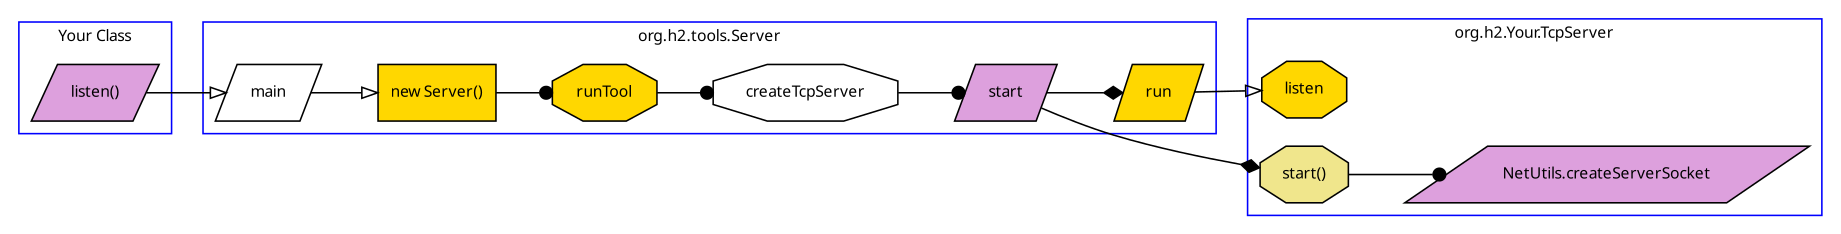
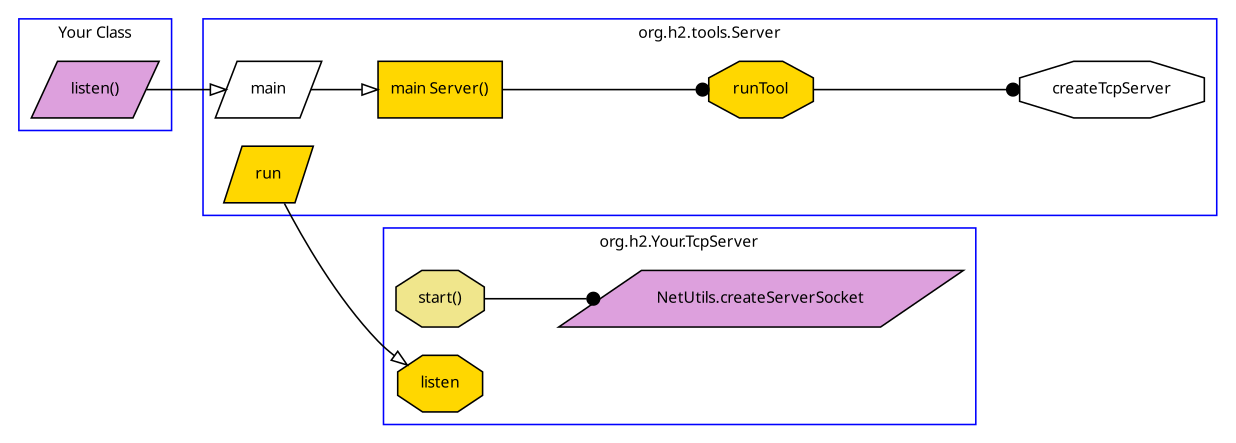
node "new Server()": label "new Server()" -> "main Server()"
node "start": removed
